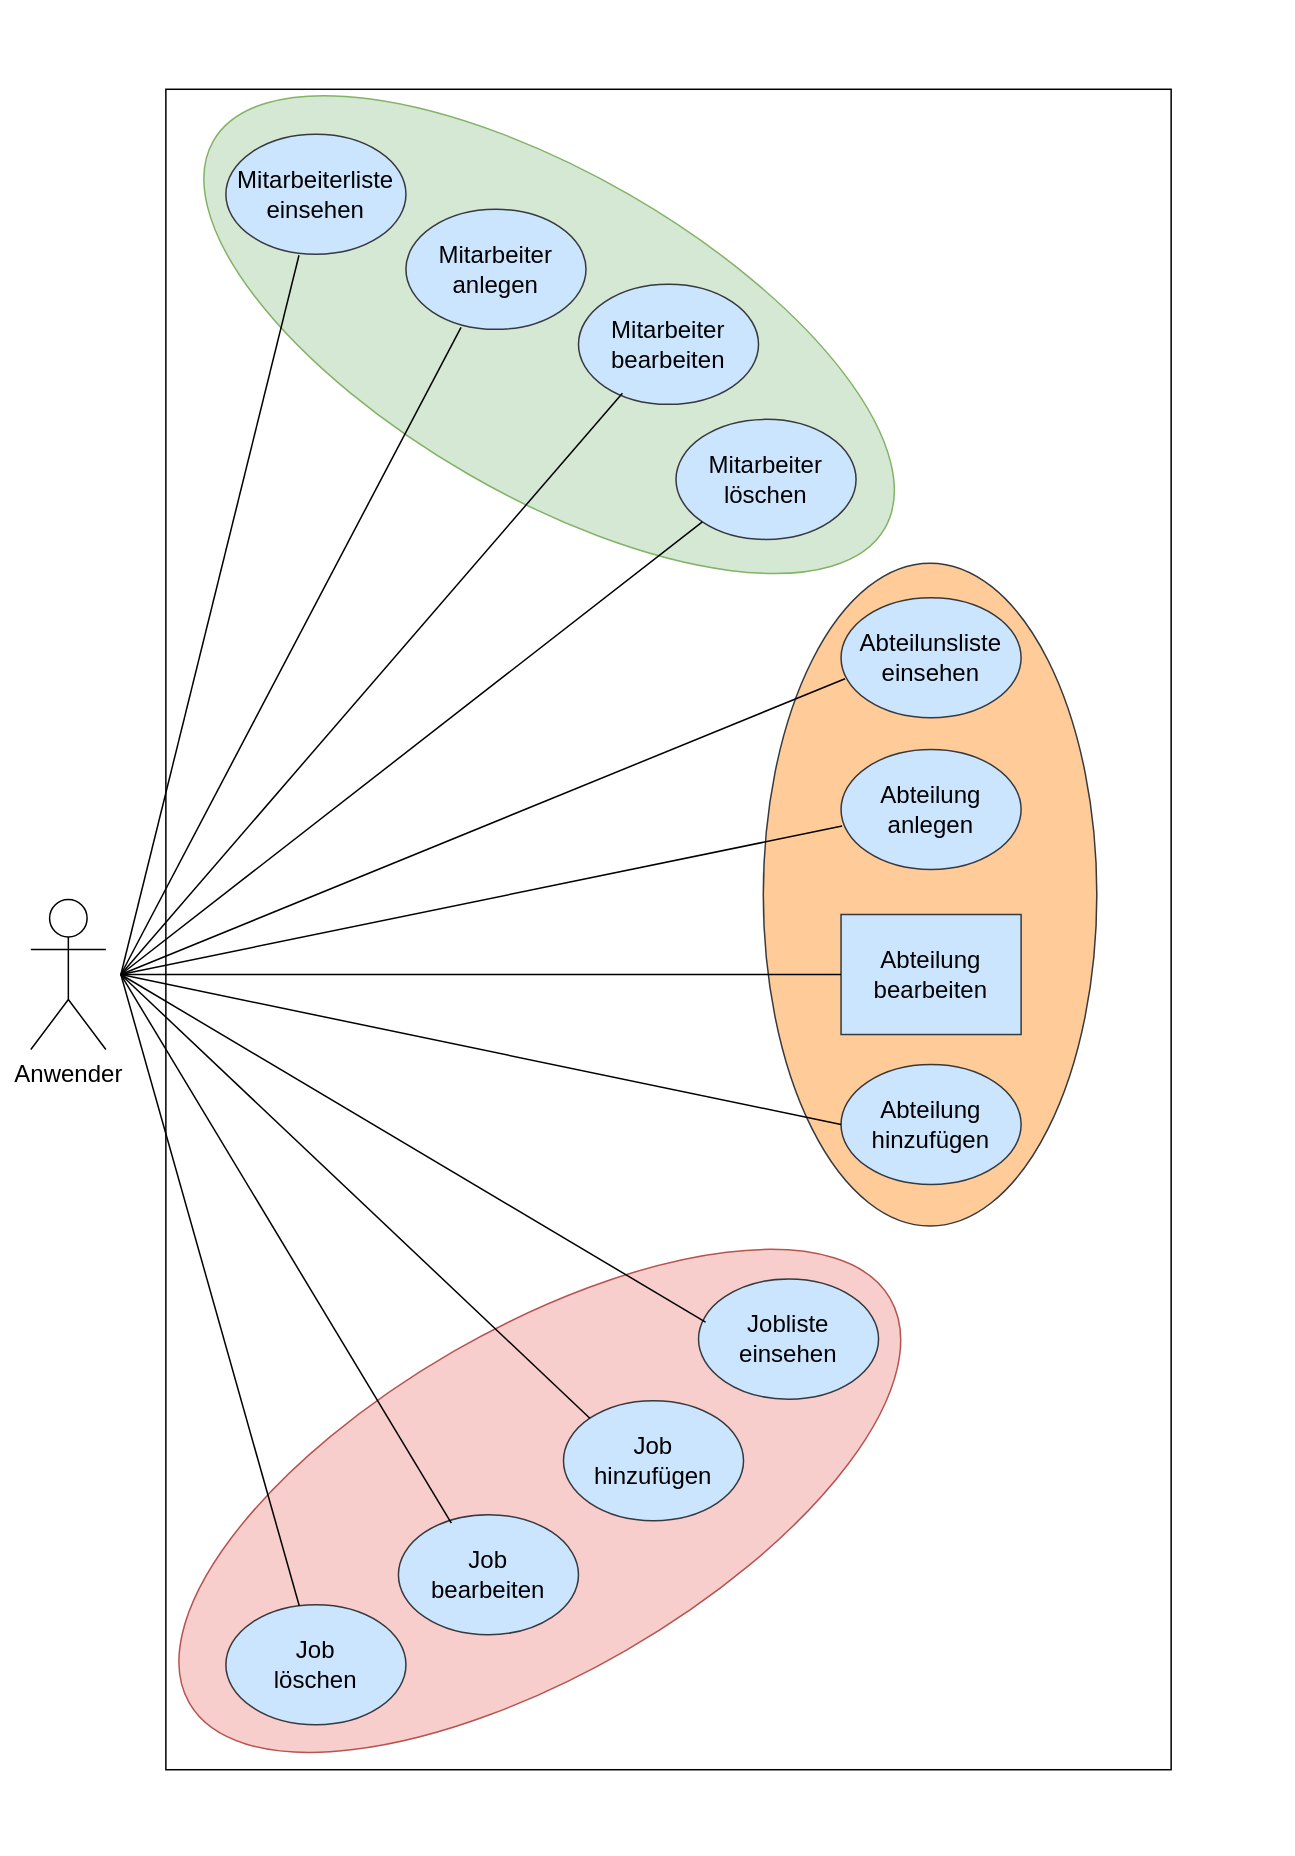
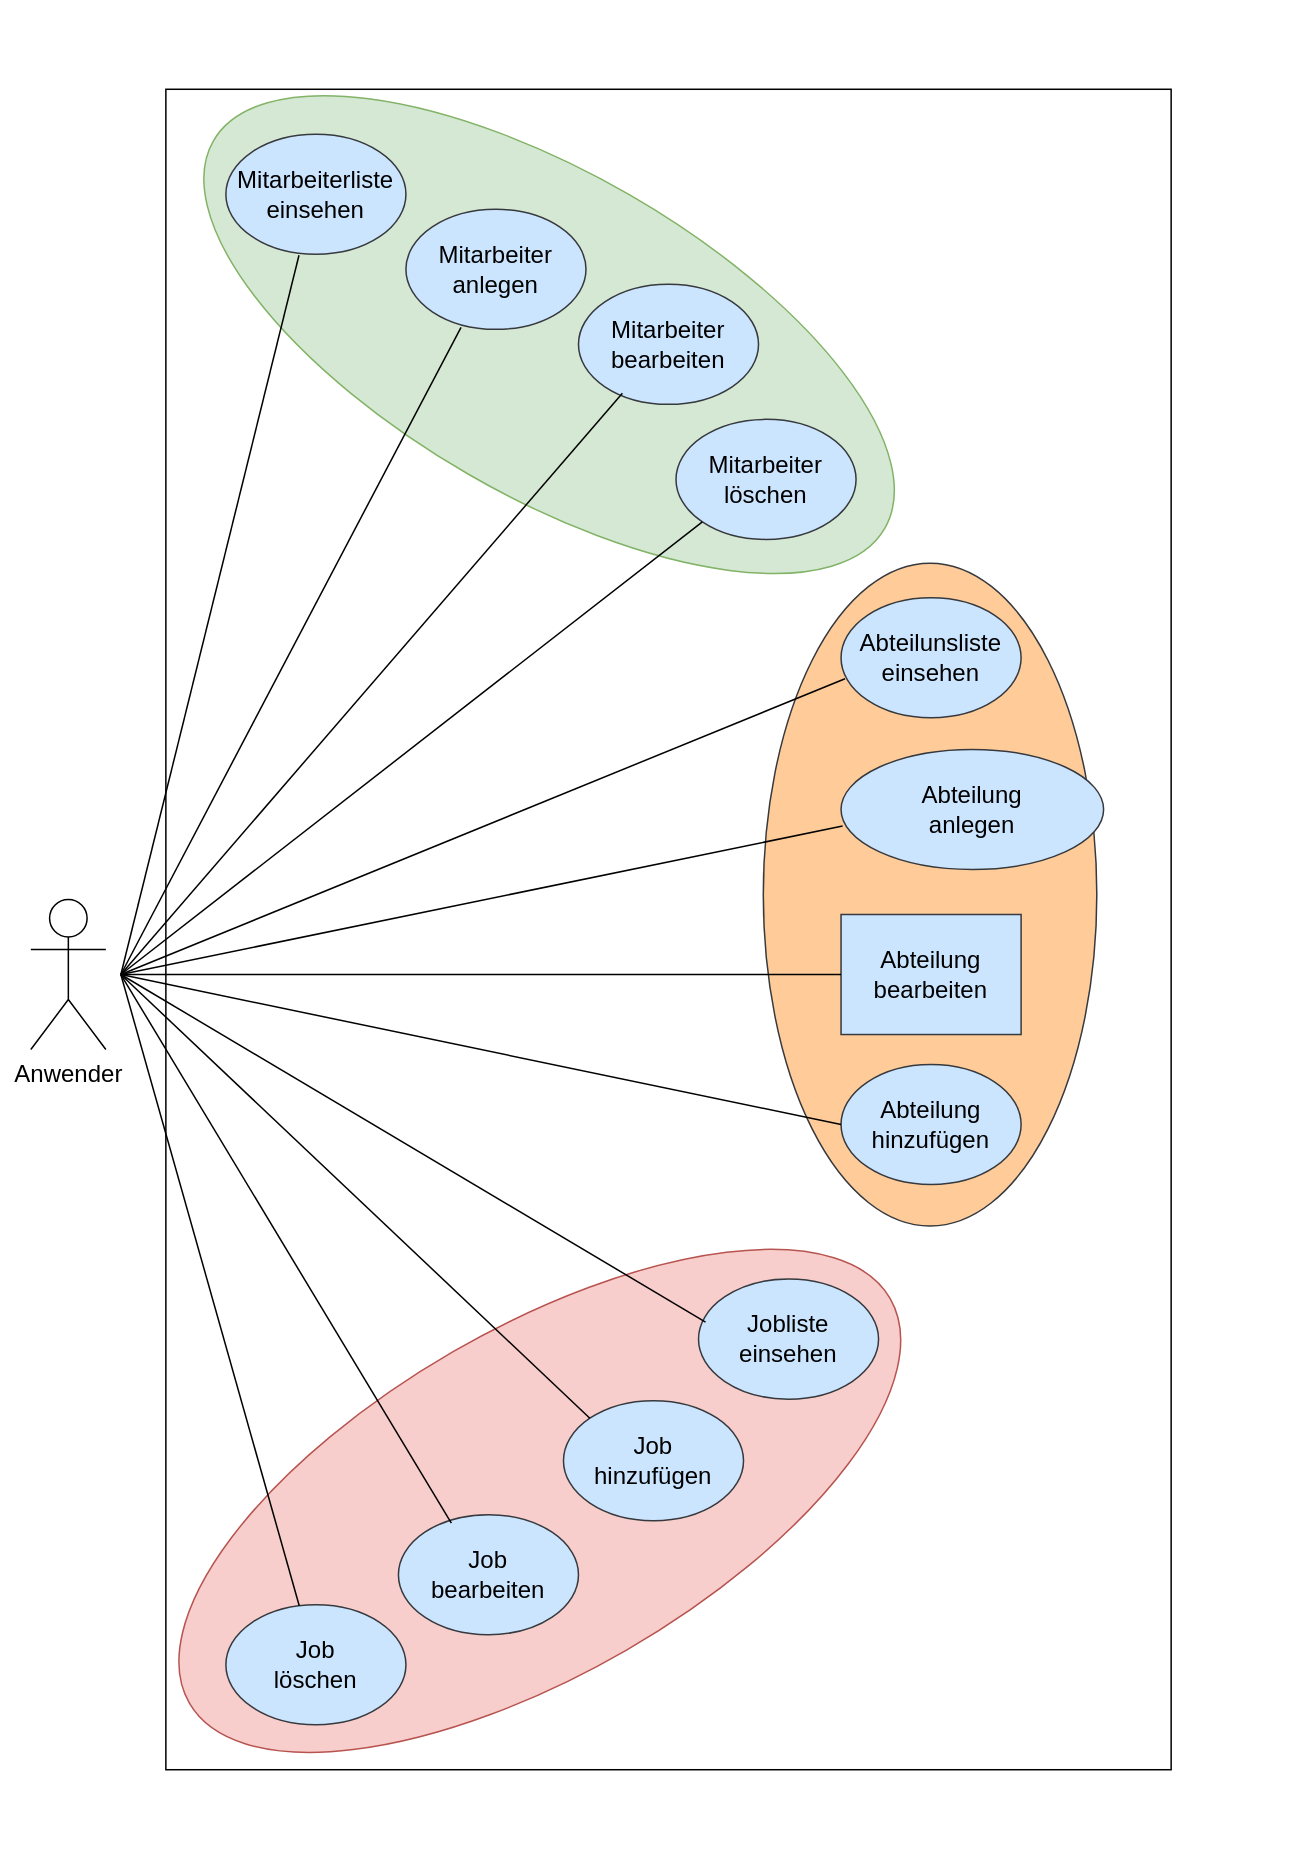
node "Abteilung anlegen": size 180x120 -> 263x120
